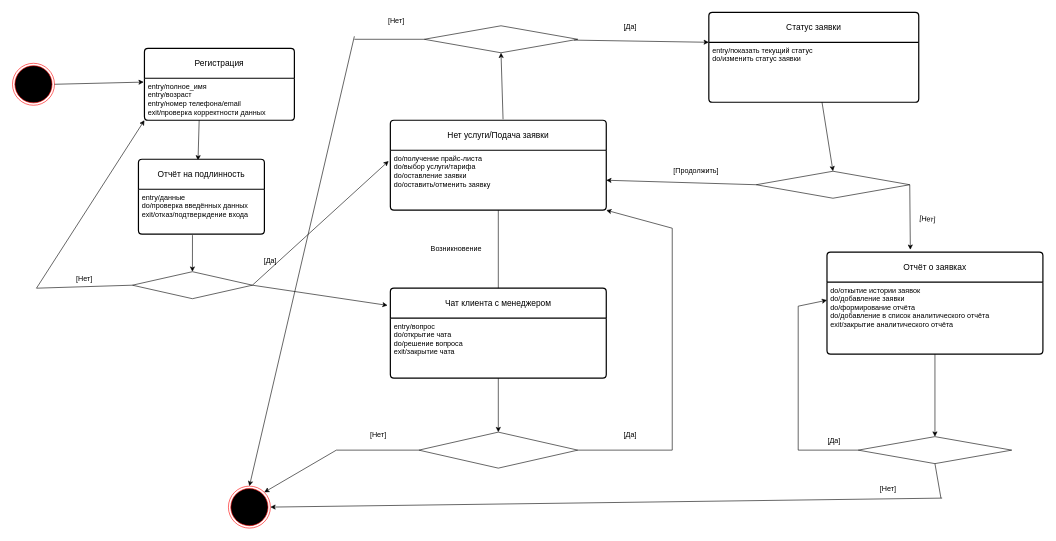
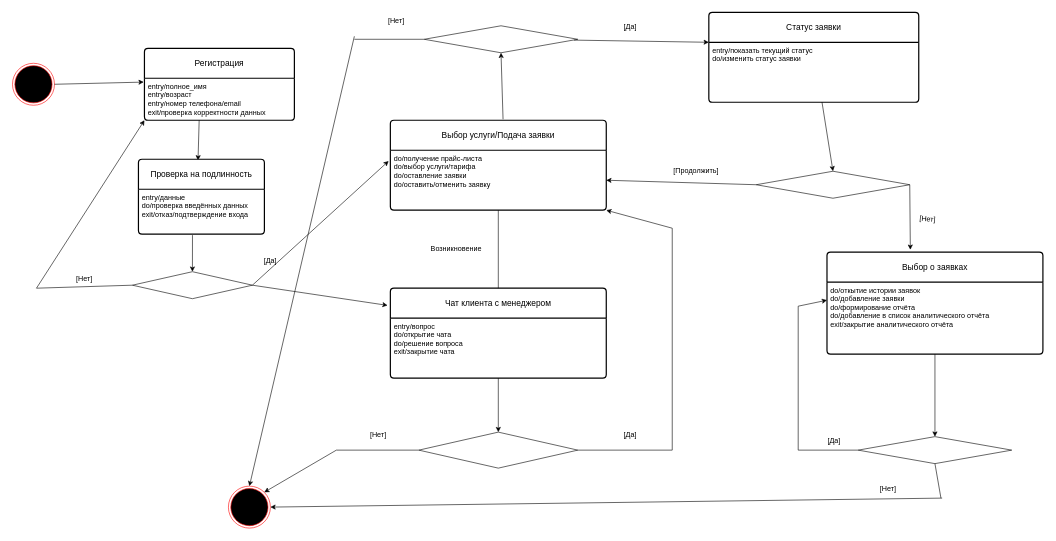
node "Нет услуги/Подача заявки": label "Нет услуги/Подача заявки" -> "Выбор услуги/Подача заявки"
node "Отчёт на подлинность": label "Отчёт на подлинность" -> "Проверка на подлинность"
node "Отчёт о заявках": label "Отчёт о заявках" -> "Выбор о заявках"
